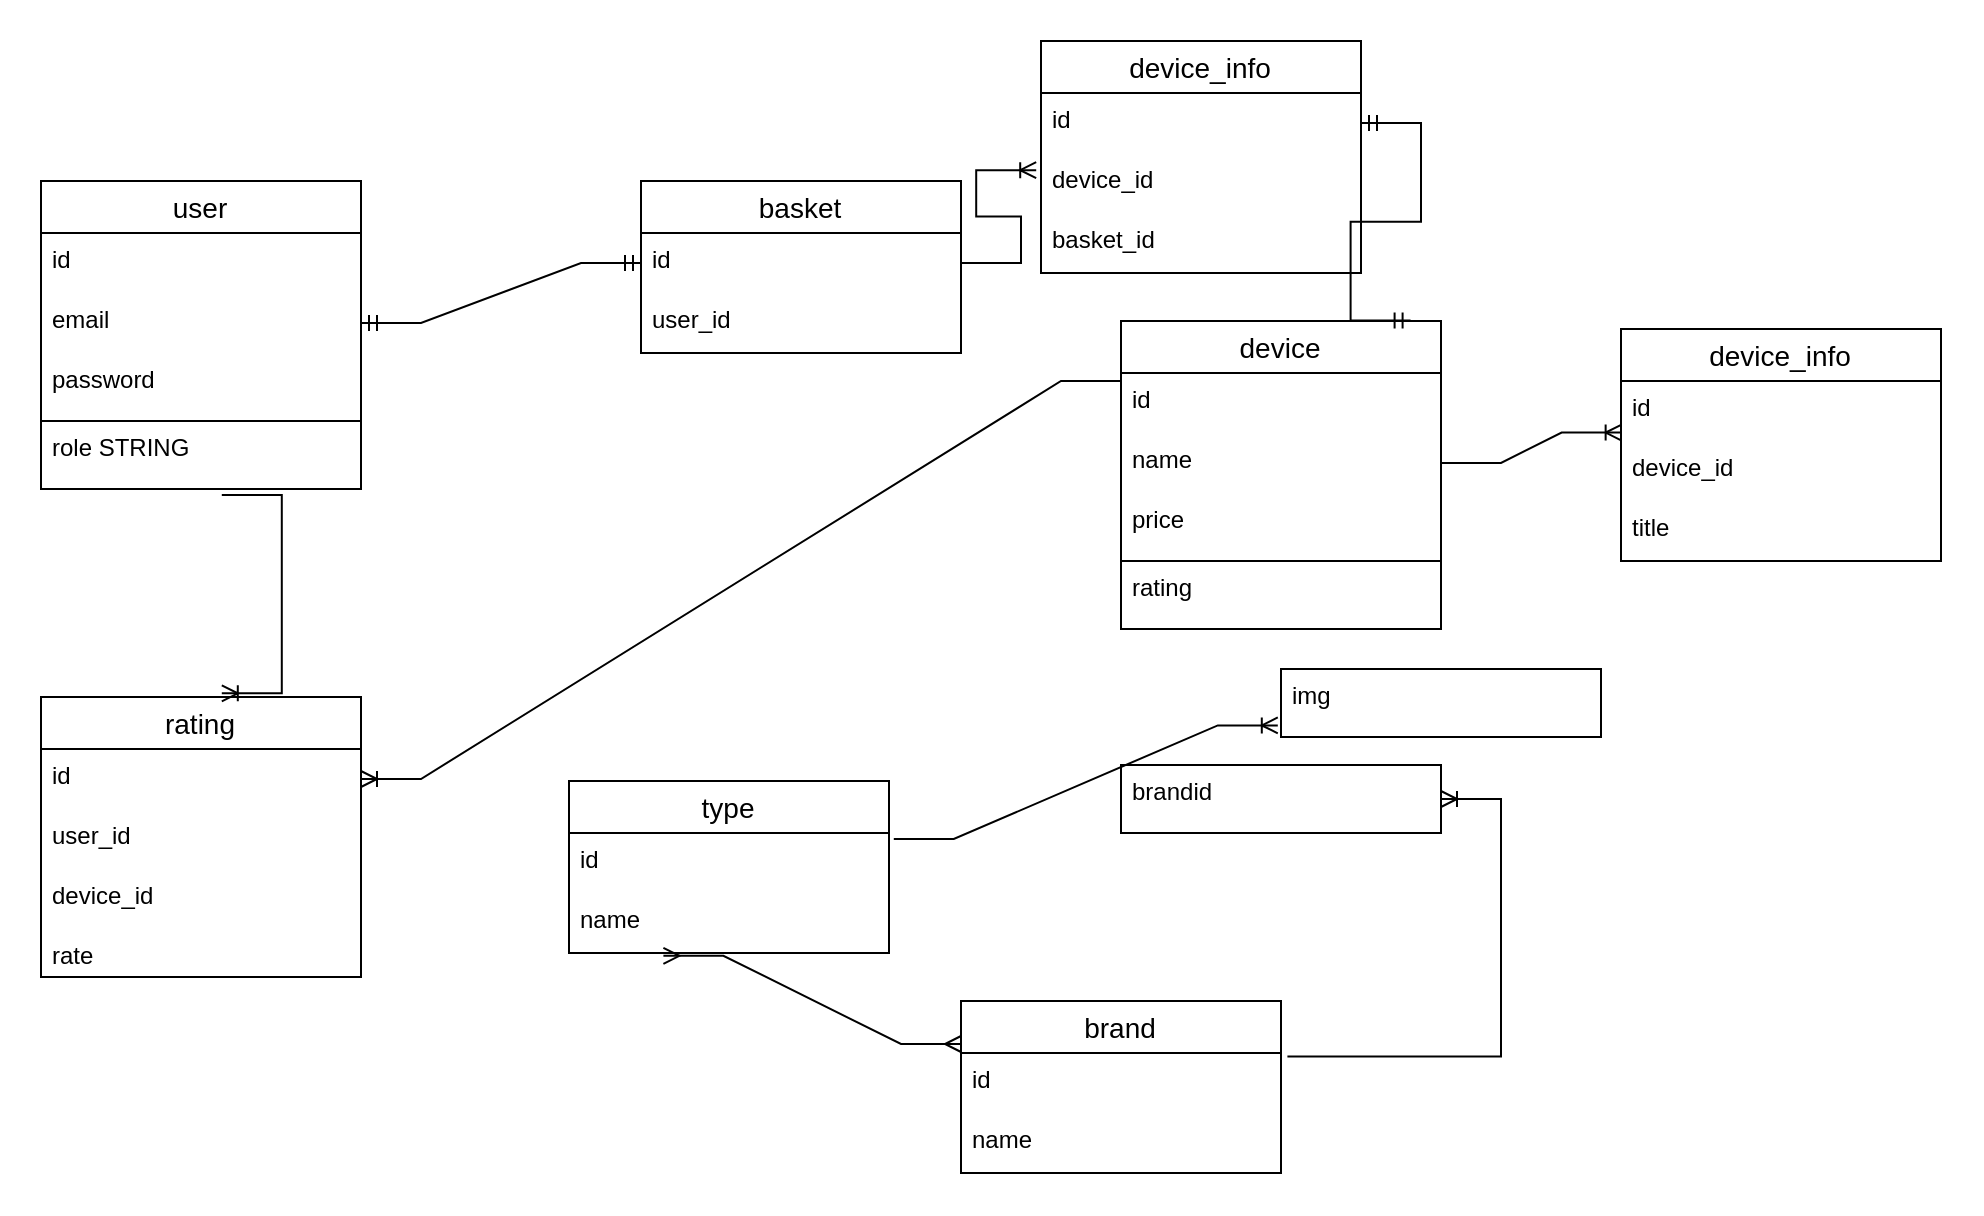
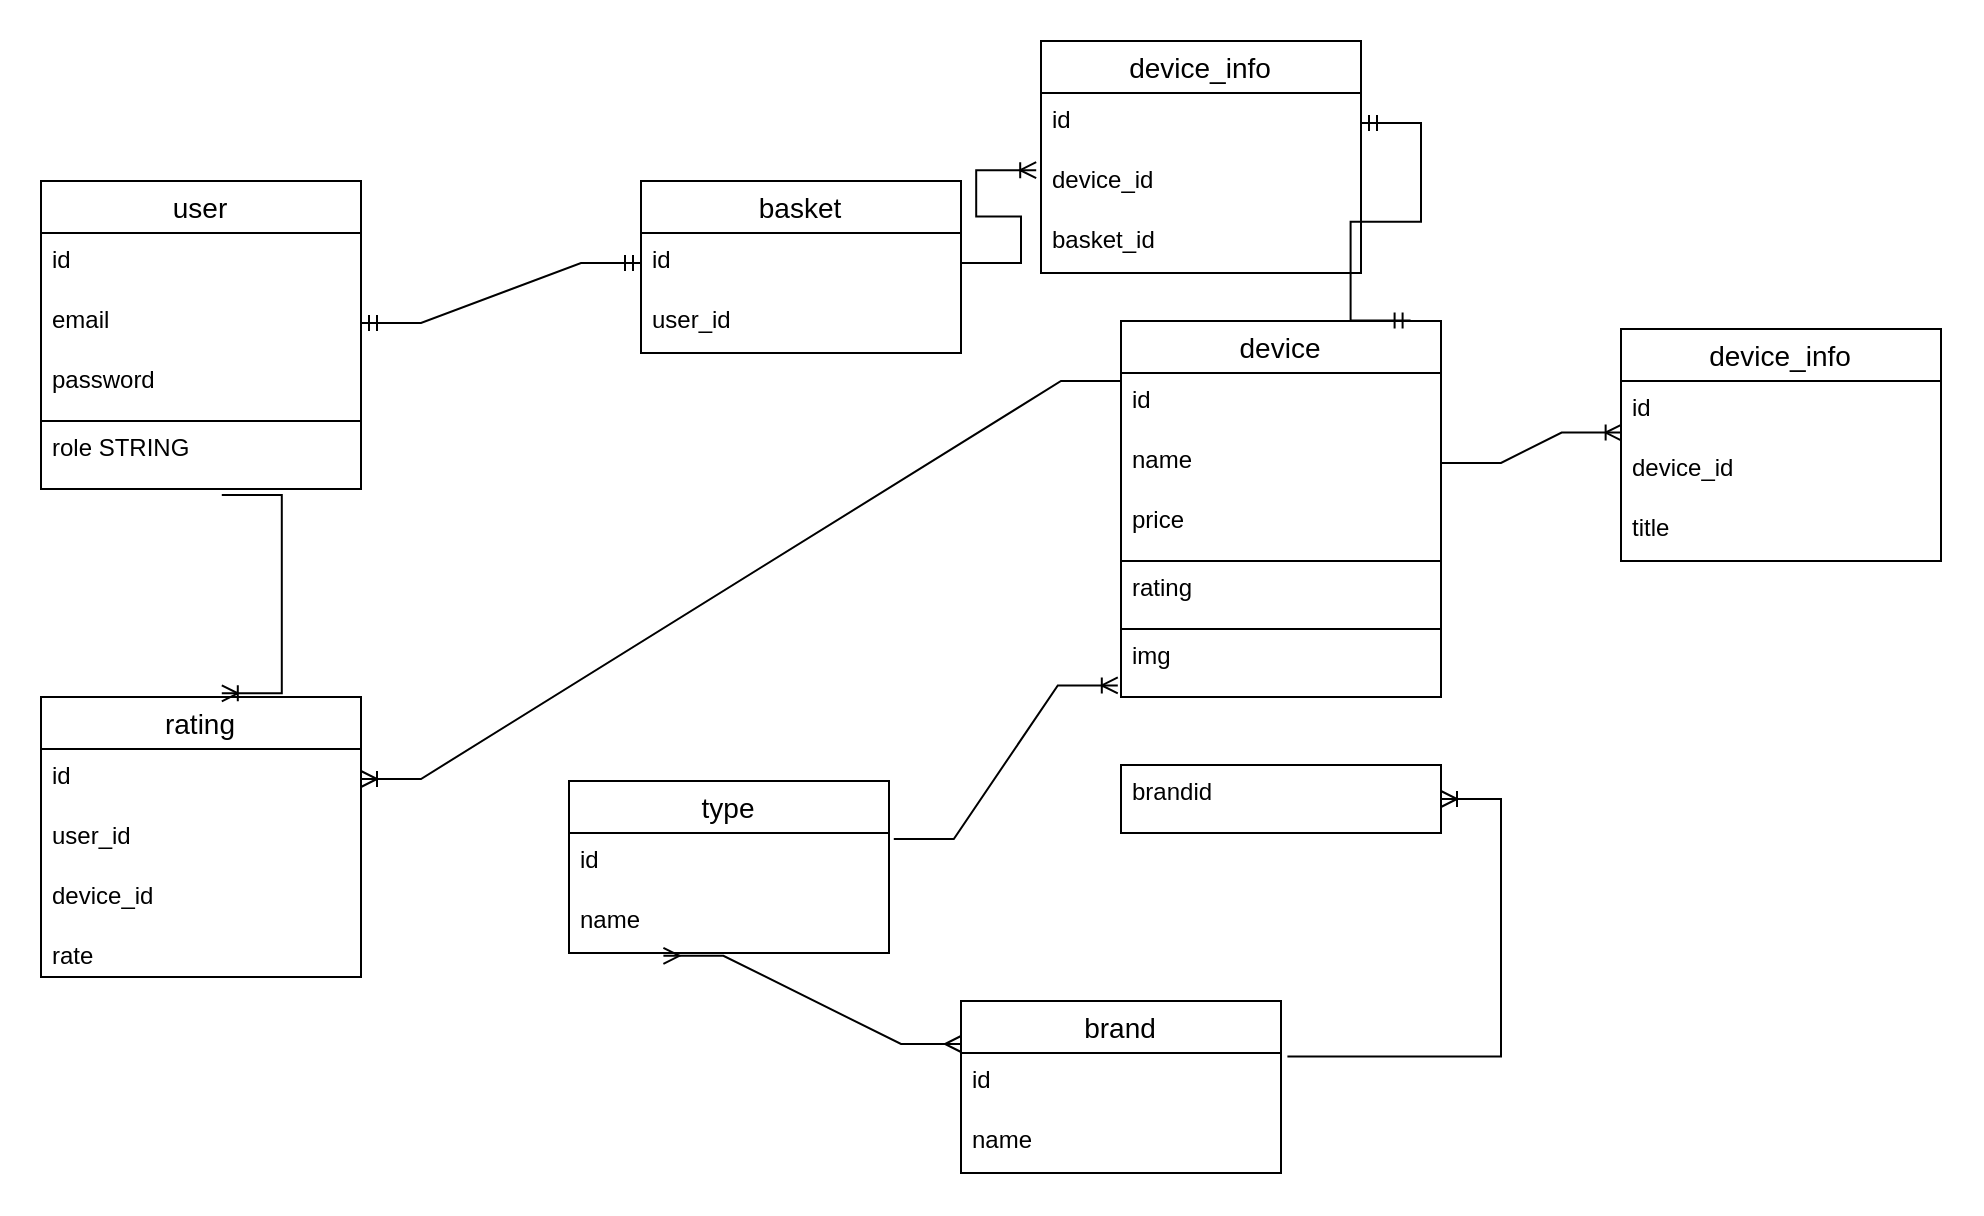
node "img": moved (1441, 703) -> (1281, 663)
